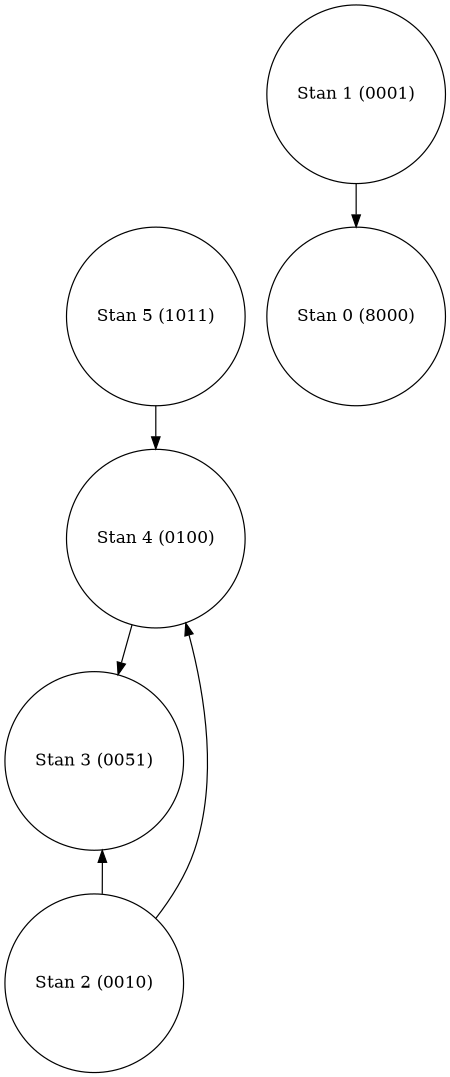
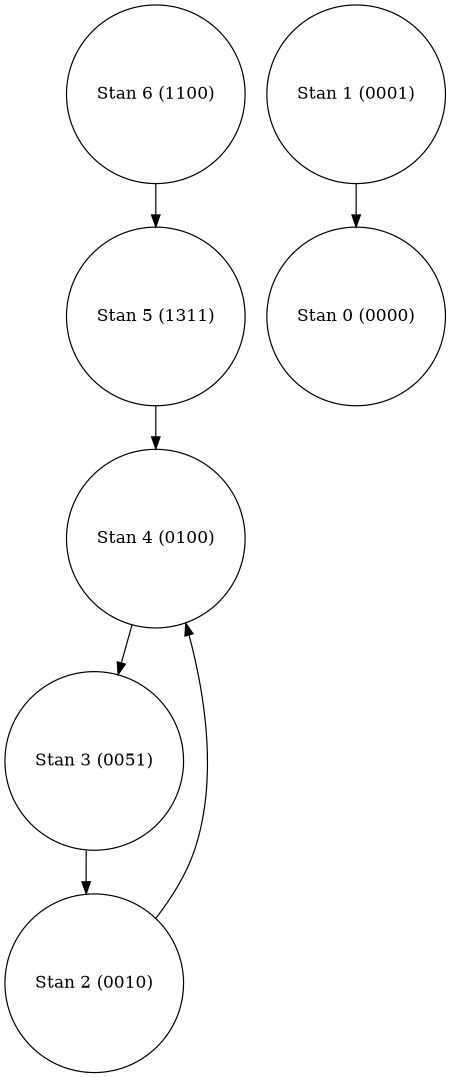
node "Stan 6 (1100)": added
node "Stan 5 (1011)": label "Stan 5 (1011)" -> "Stan 5 (1311)"
node "Stan 0 (8000)": label "Stan 0 (8000)" -> "Stan 0 (0000)"
edge "Stan 2 (0010)" -> "Stan 3 (0051)": reversed
